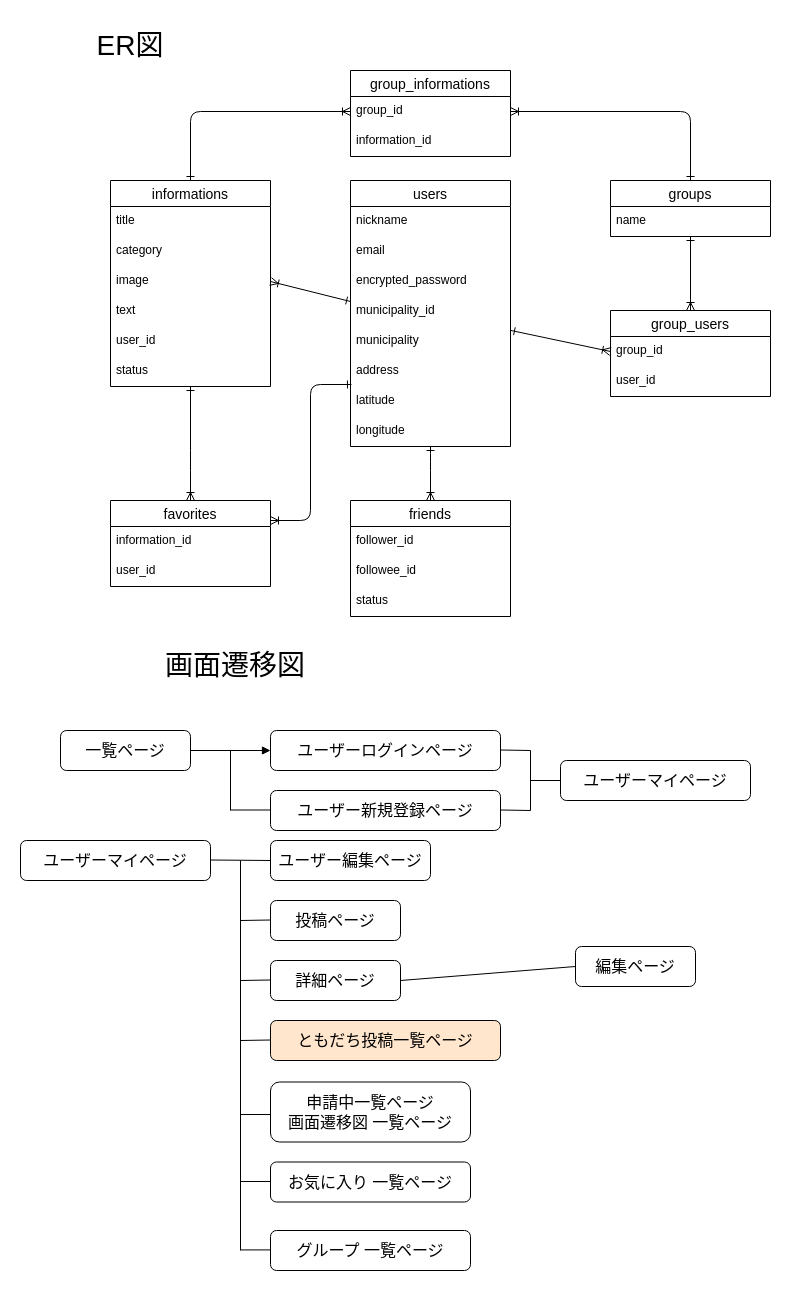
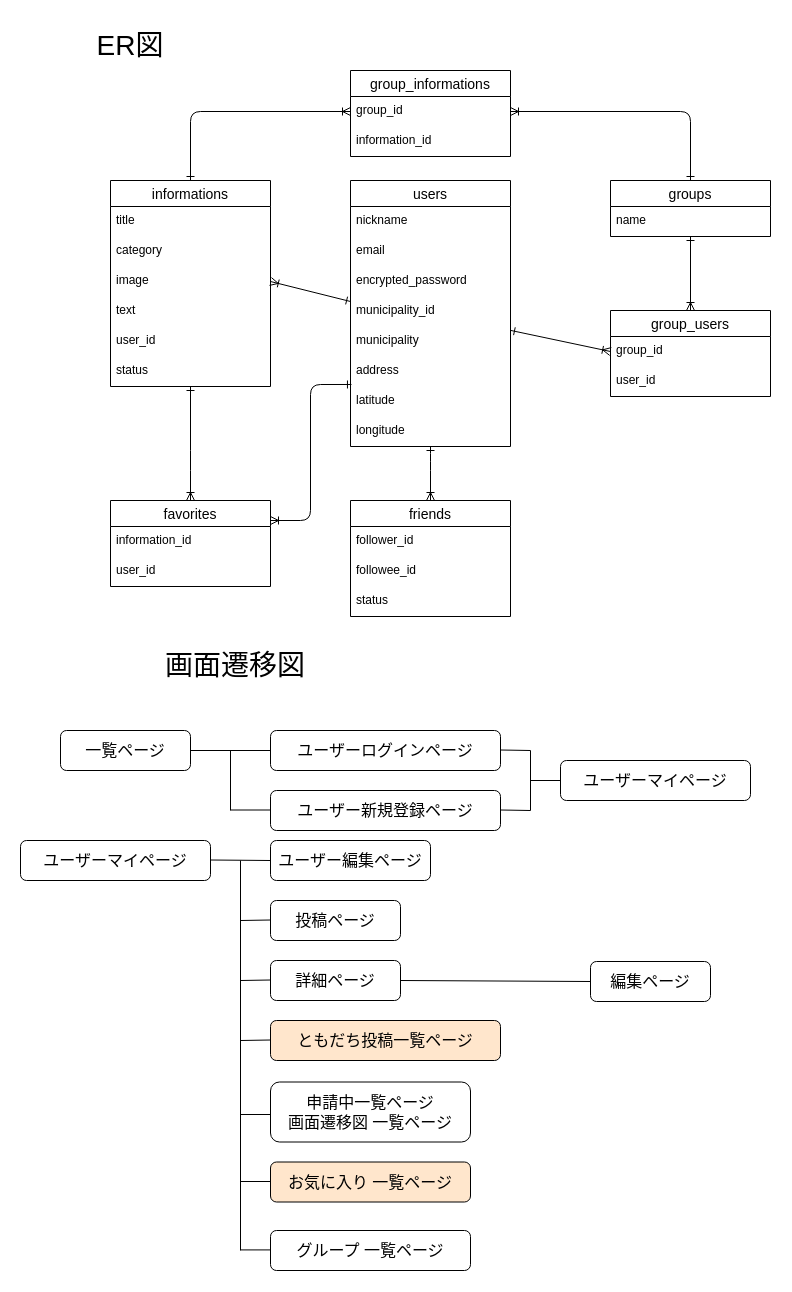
edge "一覧ページ" -> "ユーザーログインページ": arrowhead block -> none
node "編集ページ": moved (636, 967) -> (651, 982)
node "お気に入り 一覧ページ": fillcolor #ffffff -> #ffe6cc
